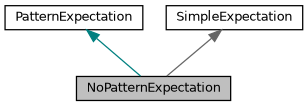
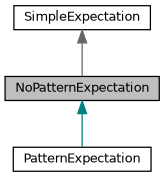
edge "NoPatternExpectation" -> "PatternExpectation": reversed
